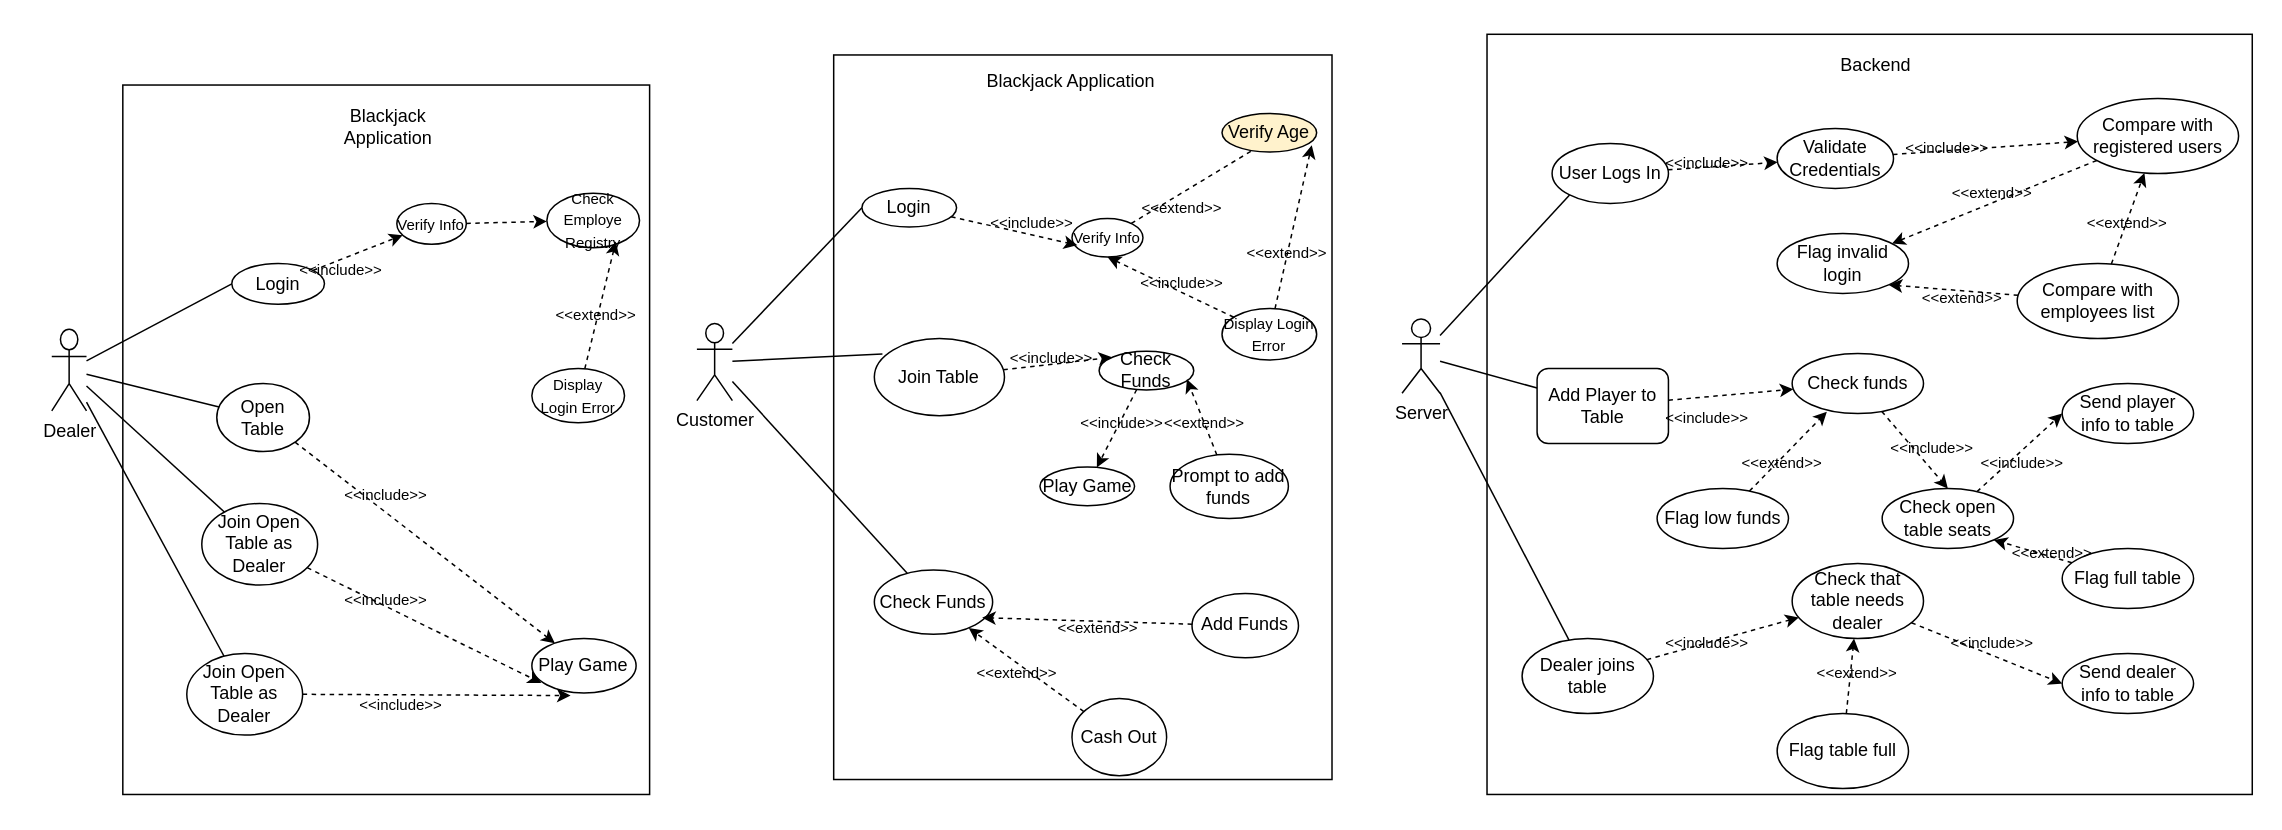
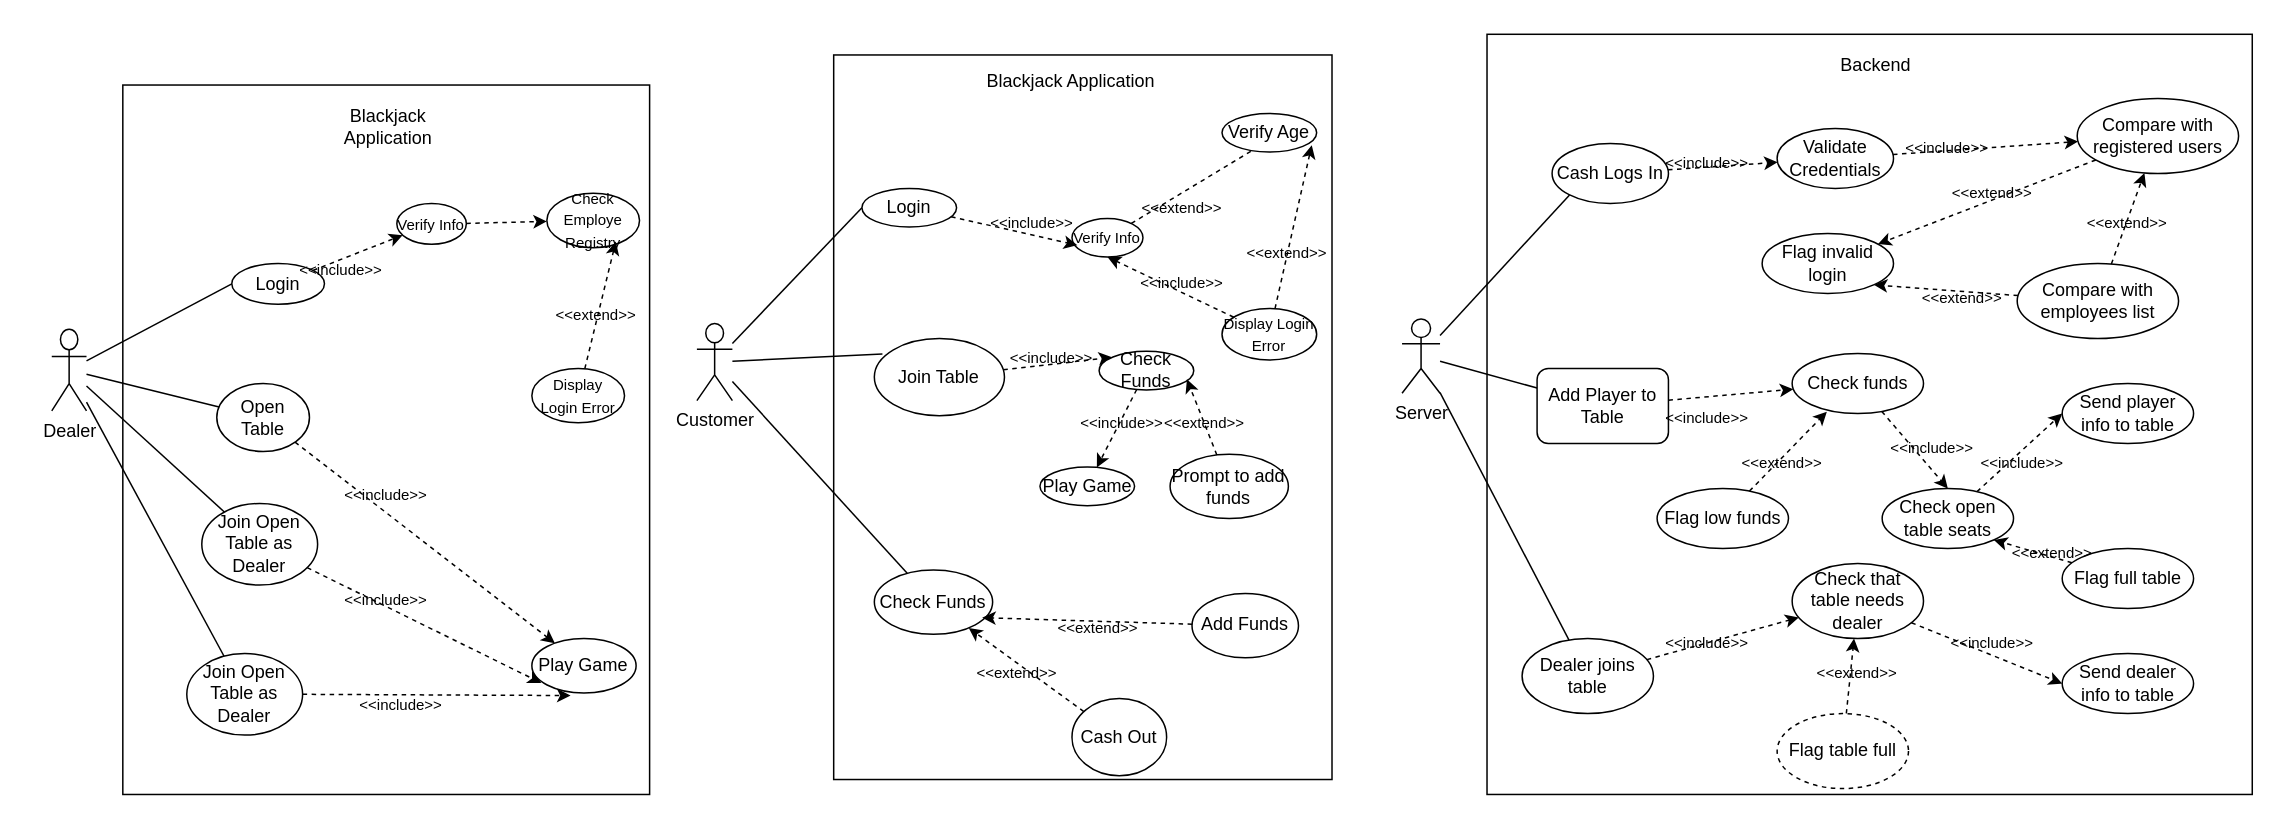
node "Verify Age": fillcolor #fff2cc -> #ffffff
node "User Logs In": label "User Logs In" -> "Cash Logs In"
node "Flag invalid login": moved (1842, 263) -> (1827, 263)
node "Flag table full": style solid -> dashed
